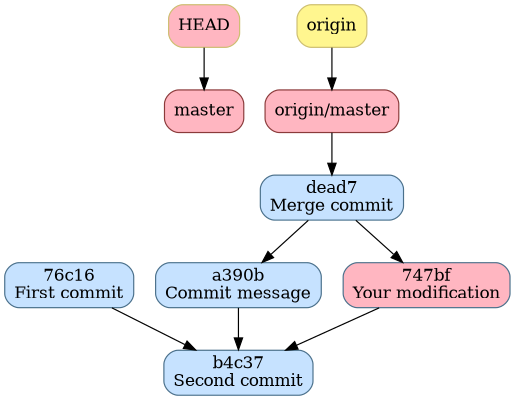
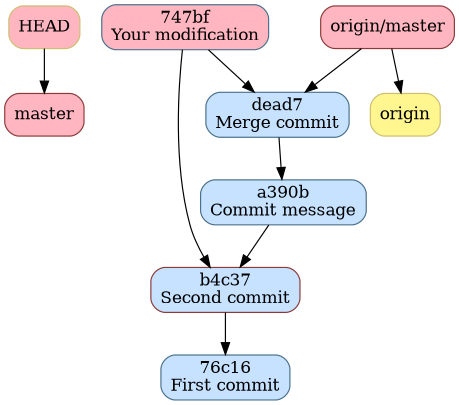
edge "origin" -> "origin/master": reversed
edge "dead7 Merge commit" -> "747bf Your modification": reversed
edge "76c16 First commit" -> "b4c37 Second commit": reversed
node "b4c37 Second commit": color skyblue4 -> indianred4
